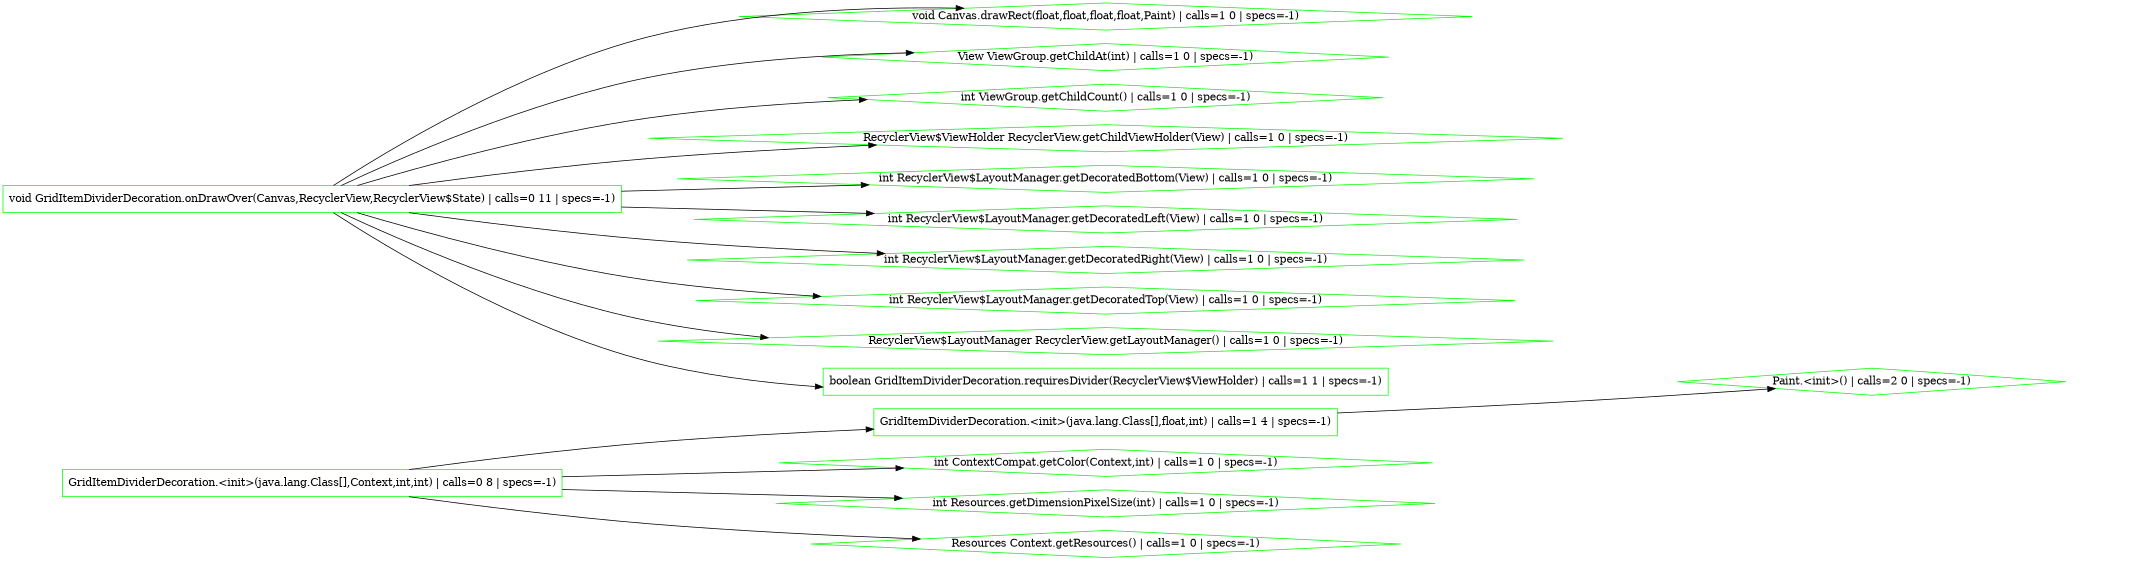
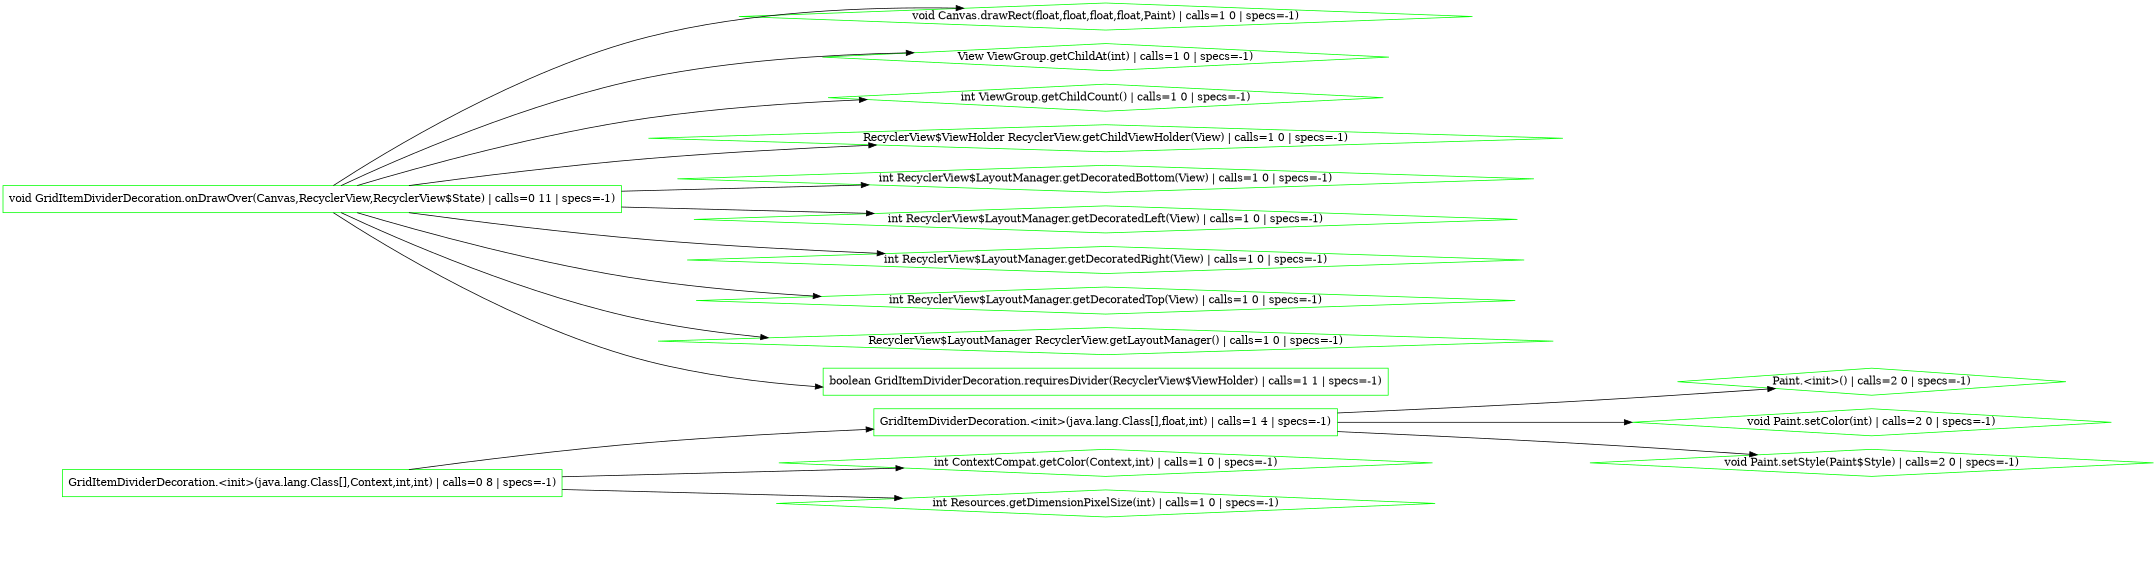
node "void Paint.setColor(int) | calls=2 0 | specs=-1)": added
node "void Paint.setStyle(Paint$Style) | calls=2 0 | specs=-1)": added
node "Resources Context.getResources() | calls=1 0 | specs=-1)": removed
